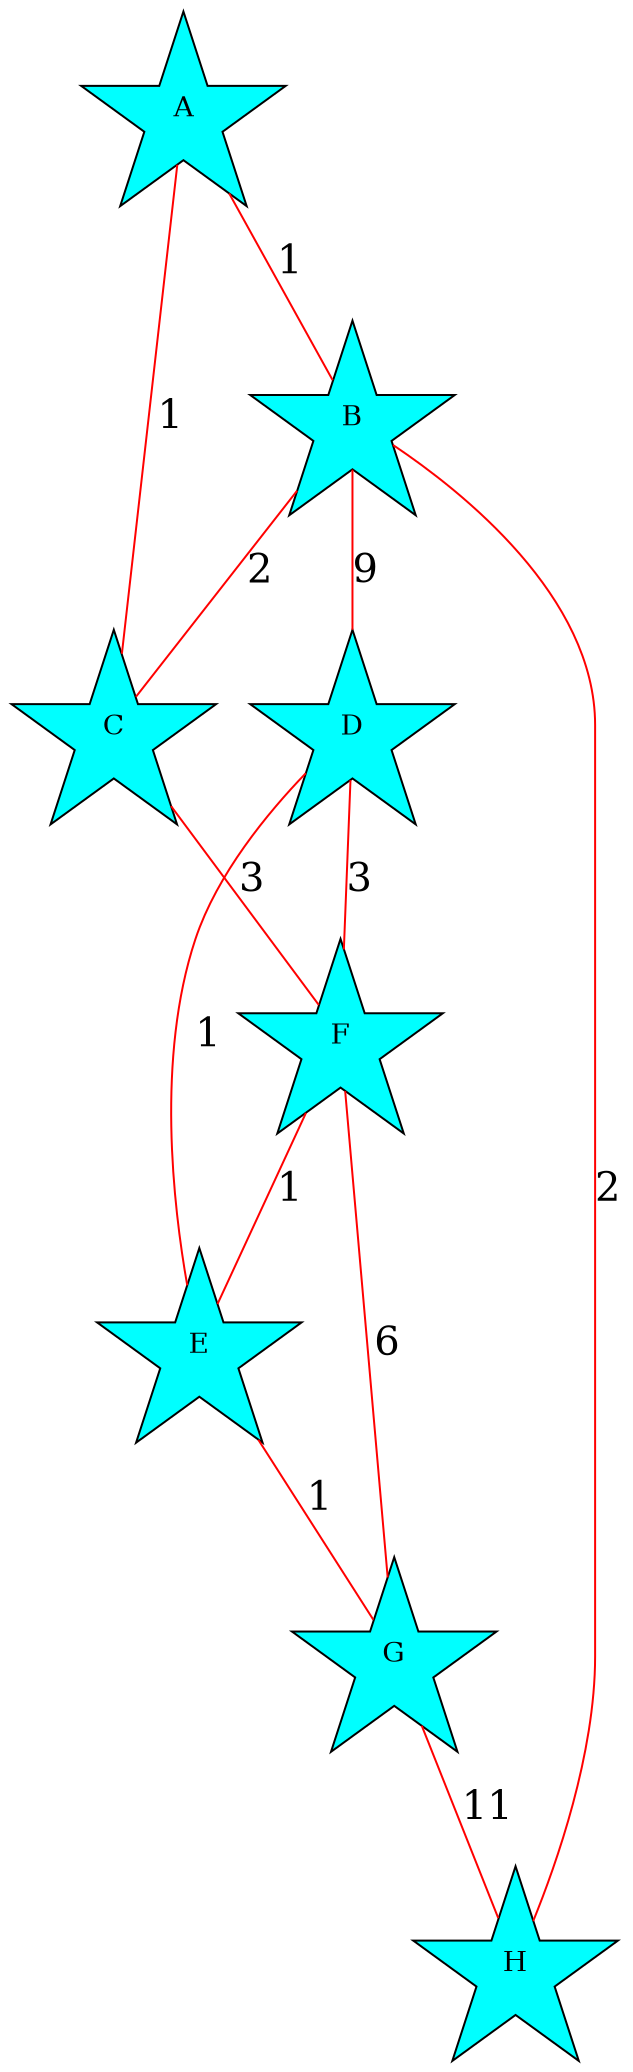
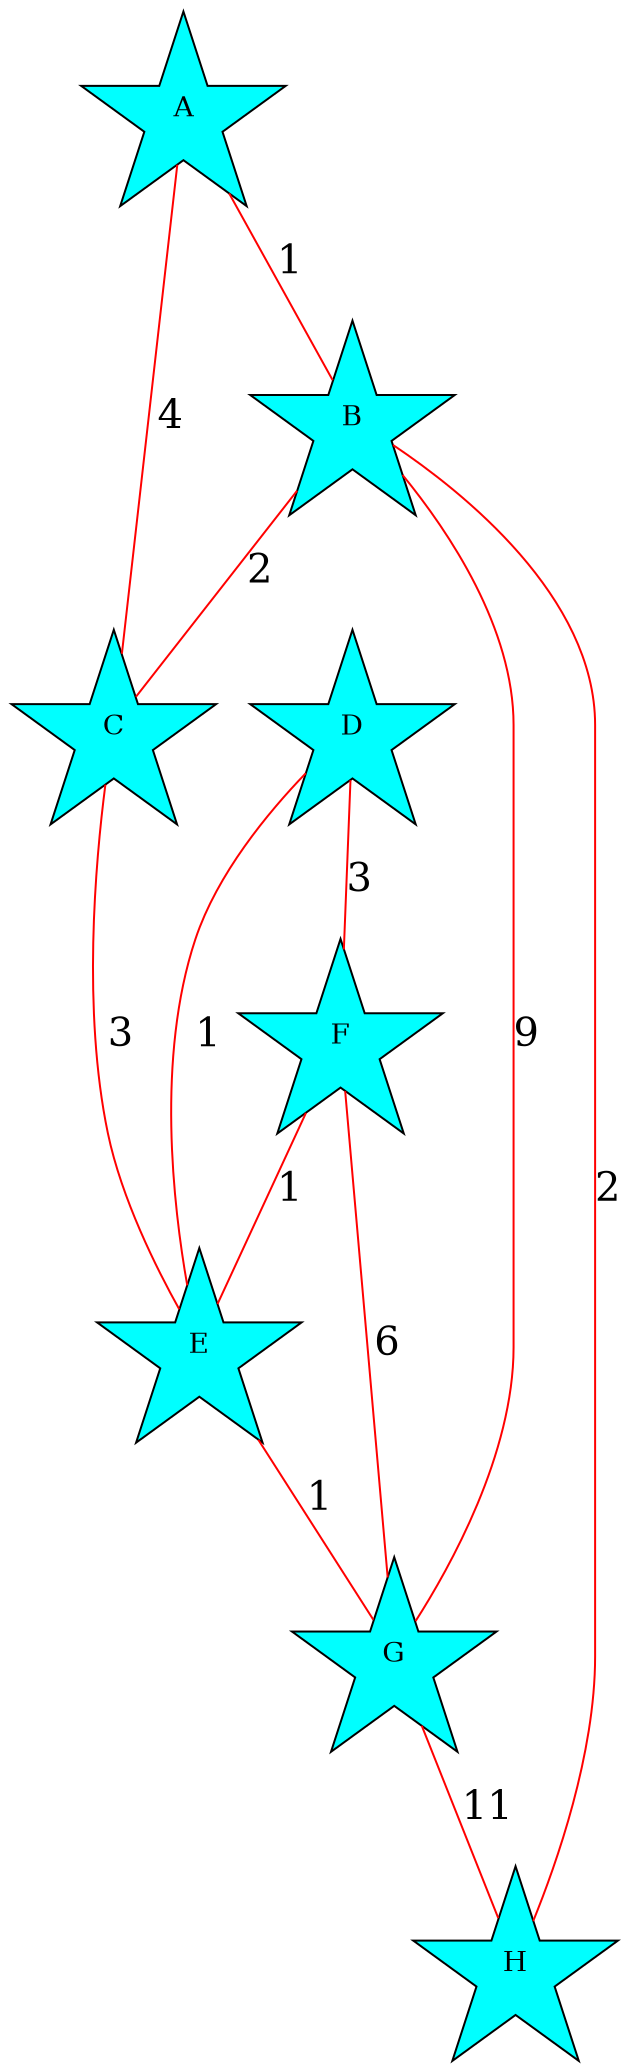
edge "A" -- "C": label "1" -> "4"
edge "B" -- "D": now "B" -- "G"
edge "C" -- "F": now "C" -- "E"
